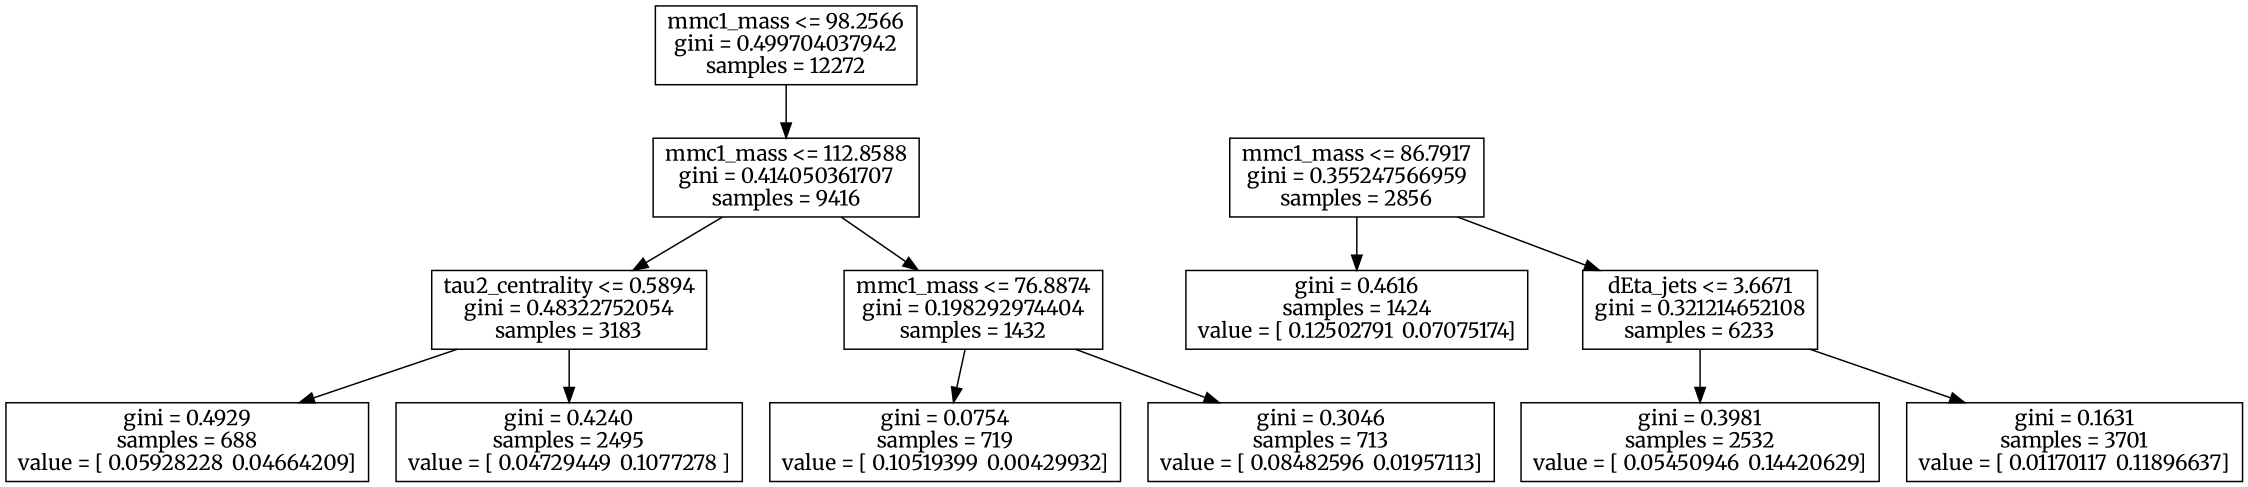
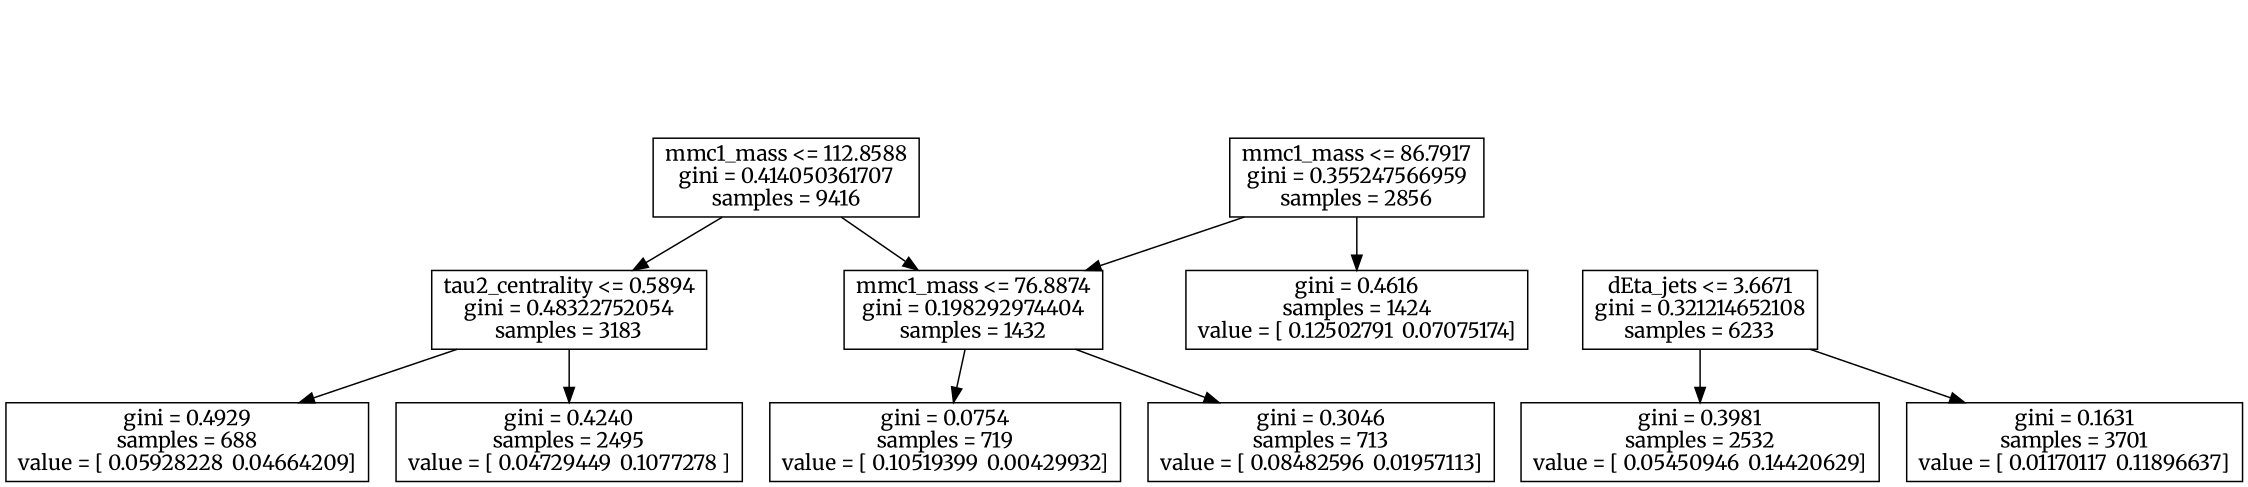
node "mmc1_mass <= 98.2566 gini = 0.499704037942 samples = 12272": removed
edge "mmc1_mass <= 86.7917 gini = 0.355247566959 samples = 2856" -> "dEta_jets <= 3.6671 gini = 0.321214652108 samples = 6233": now "mmc1_mass <= 86.7917 gini = 0.355247566959 samples = 2856" -> "mmc1_mass <= 76.8874 gini = 0.198292974404 samples = 1432"
